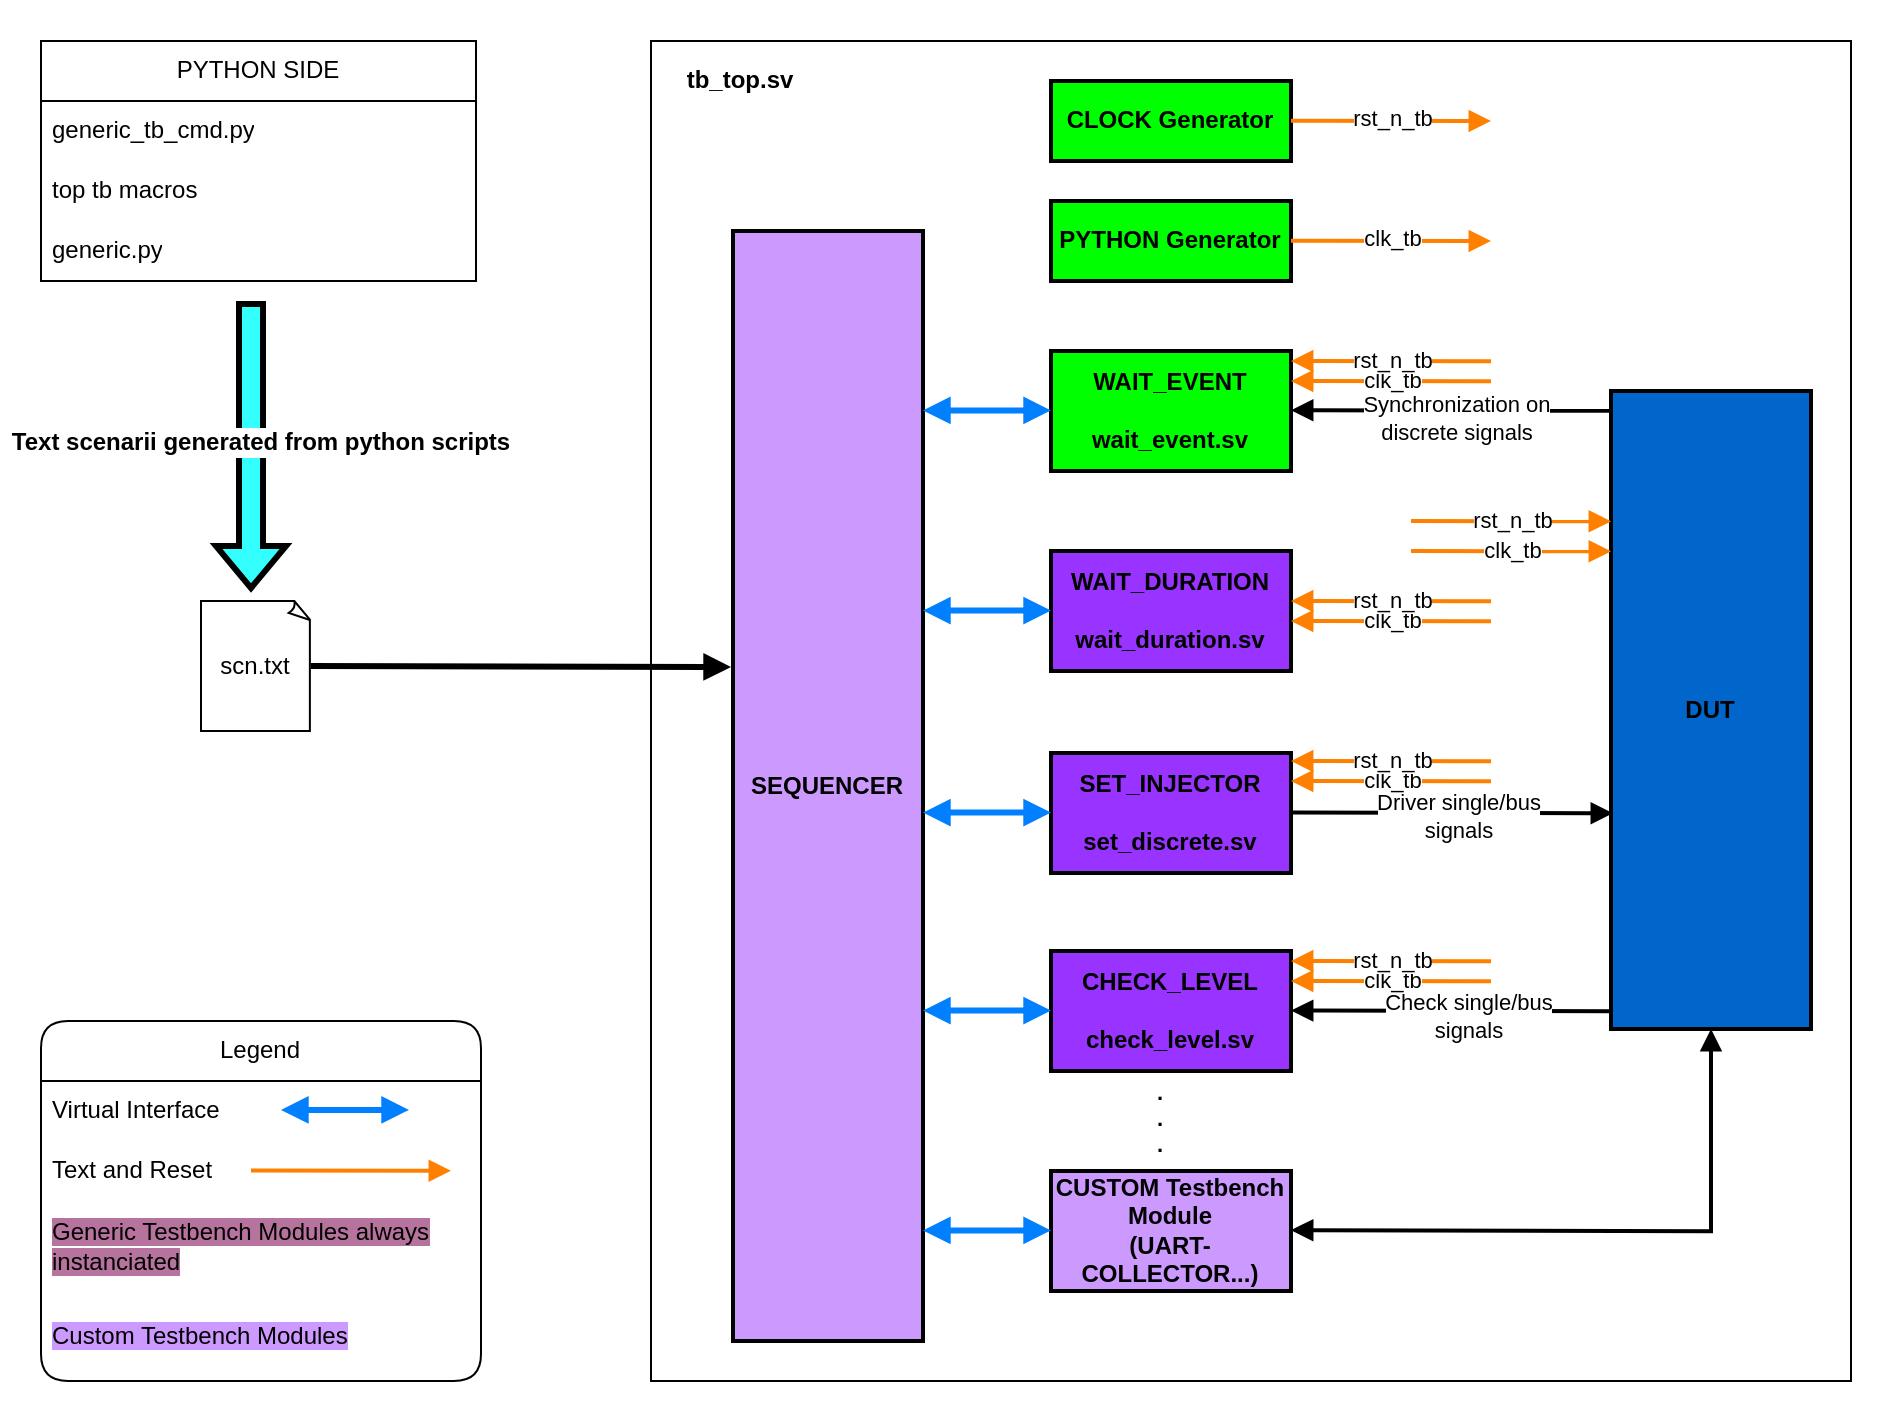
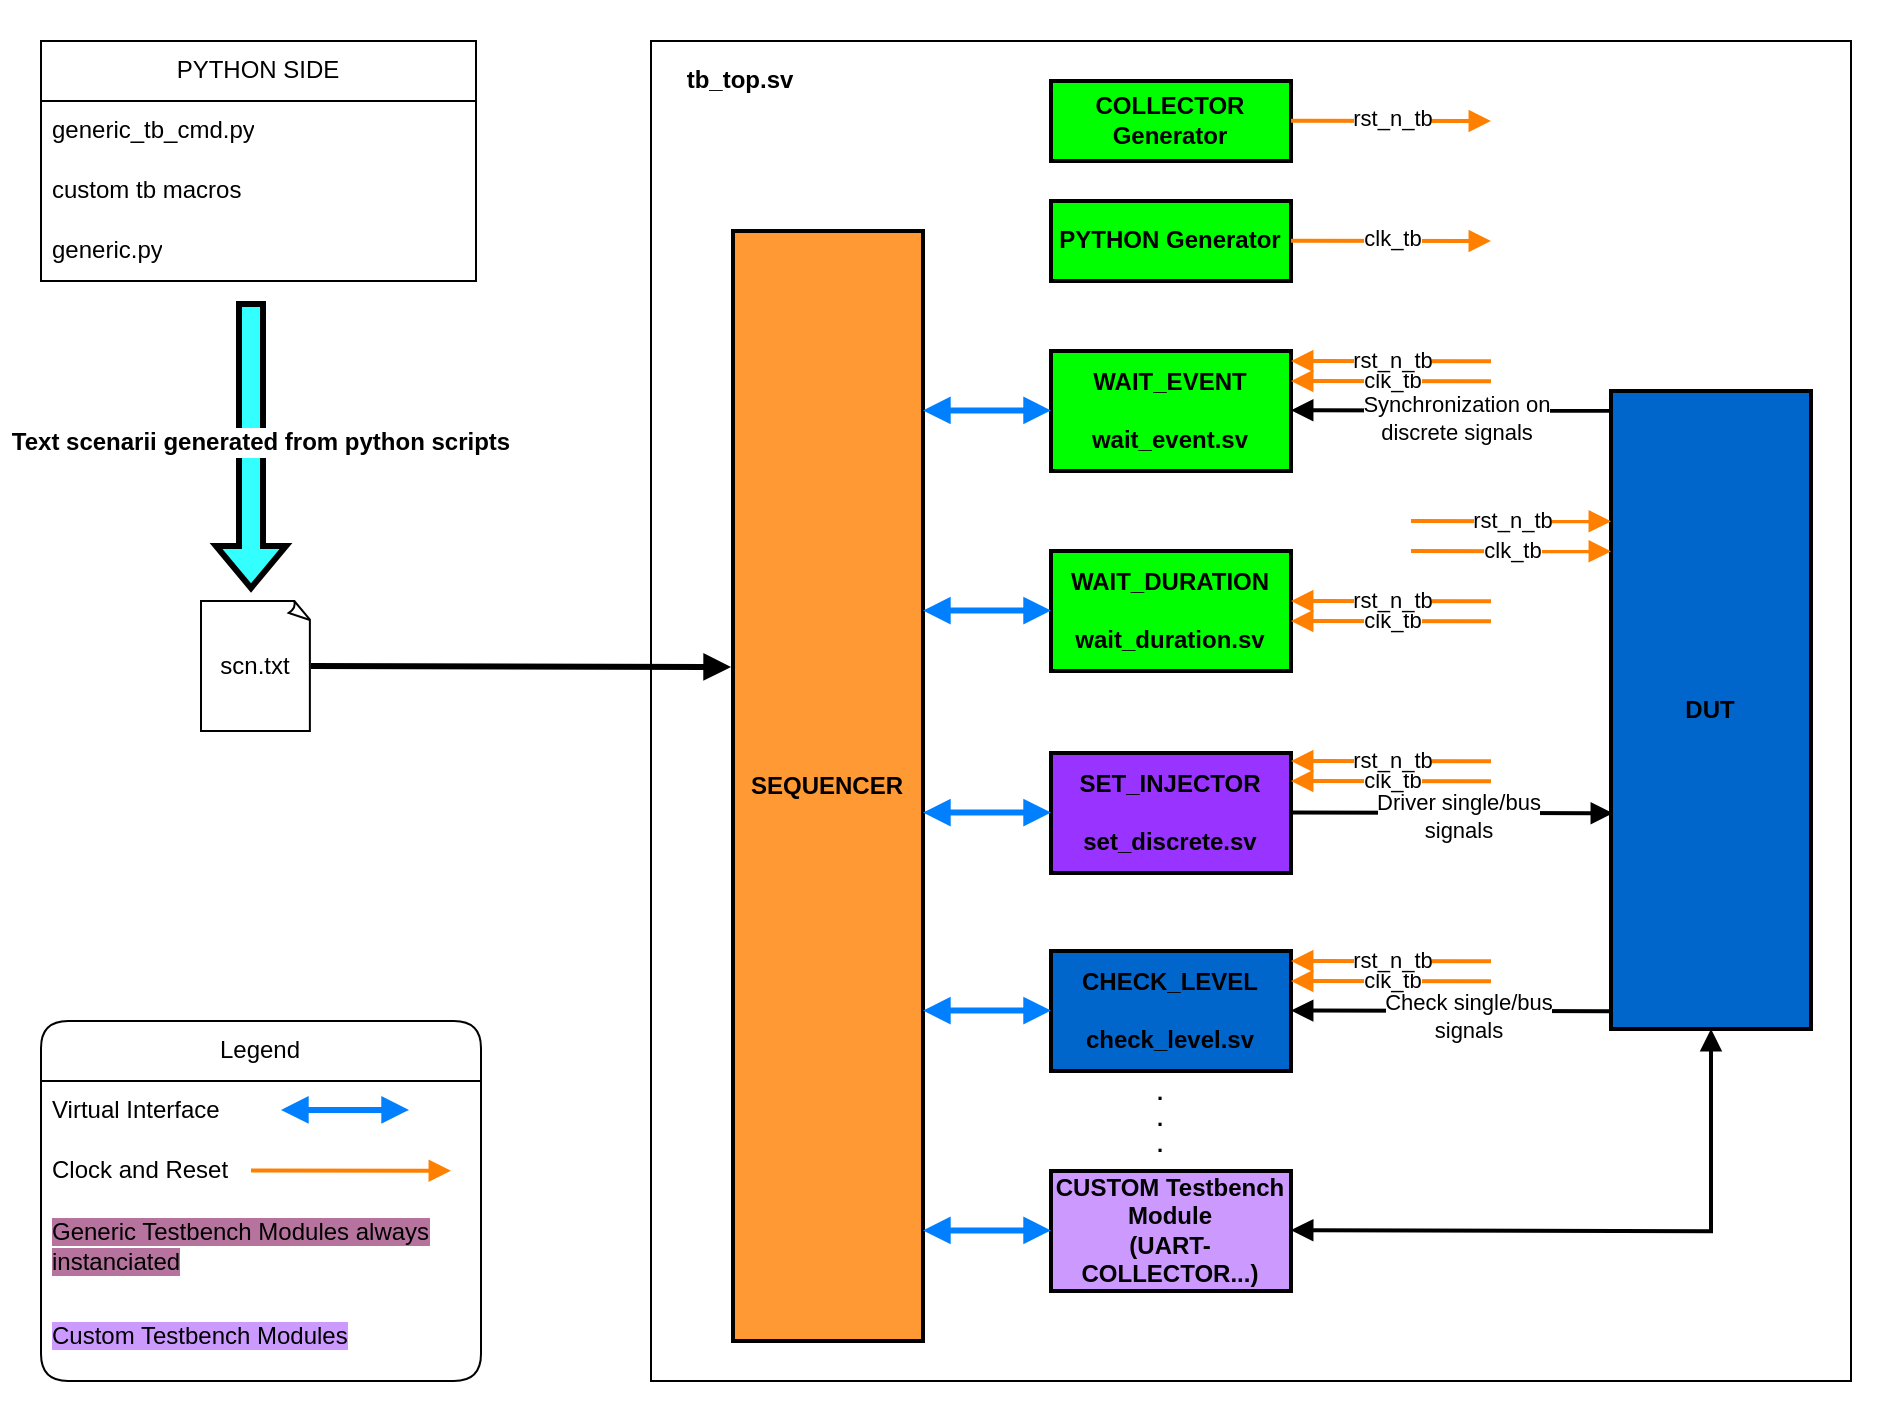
node "CLOCK Generator": label "CLOCK Generator" -> "COLLECTOR Generator"
node "top tb macros": label "top tb macros" -> "custom tb macros"
node "WAIT_DURATION wait_duration.sv": fillcolor #9933ff -> #00ff00
node "SEQUENCER": fillcolor #cc99ff -> #ff9933
node "CHECK_LEVEL check_level.sv": fillcolor #9933ff -> #0066cc
node "Text and Reset": label "Text and Reset" -> "Clock and Reset"
